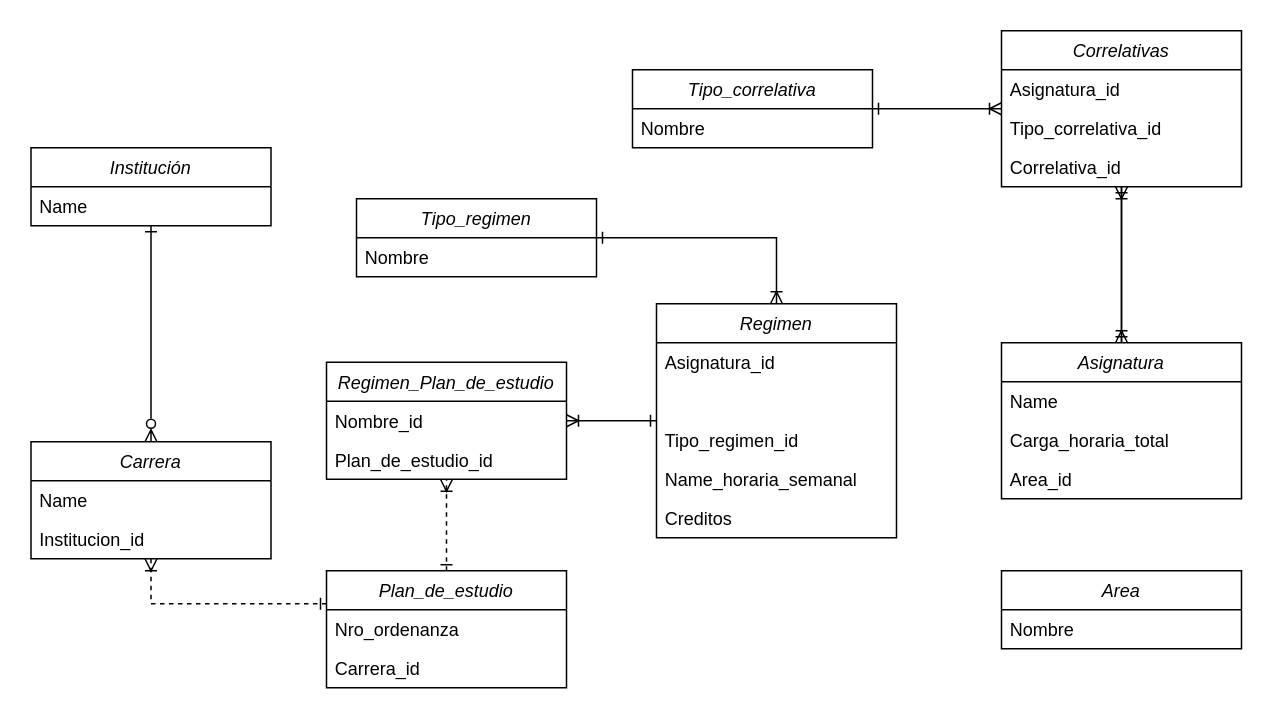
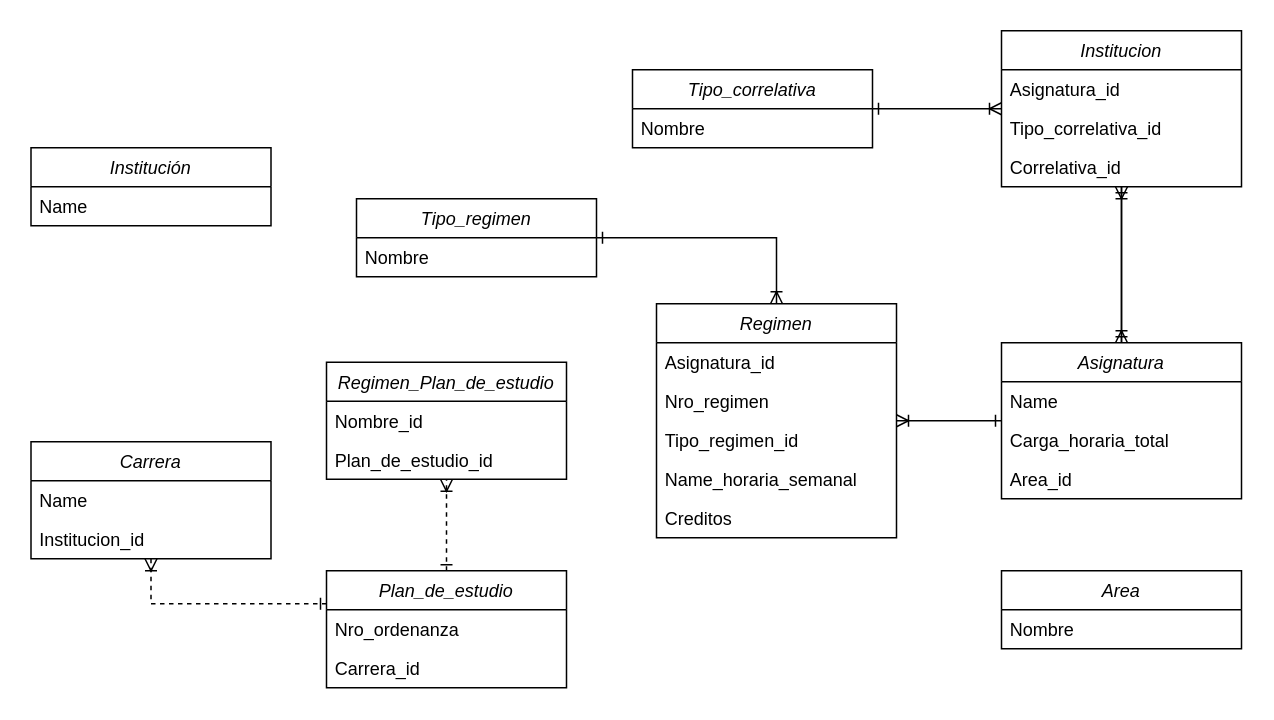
node "Correlativas": label "Correlativas" -> "Institucion"
edge "Institución" -- "Carrera": removed
node "Nro_regimen": added
edge "Regimen_Plan_de_estudio" -- "Regimen": removed
edge "Regimen" -- "Asignatura": added
